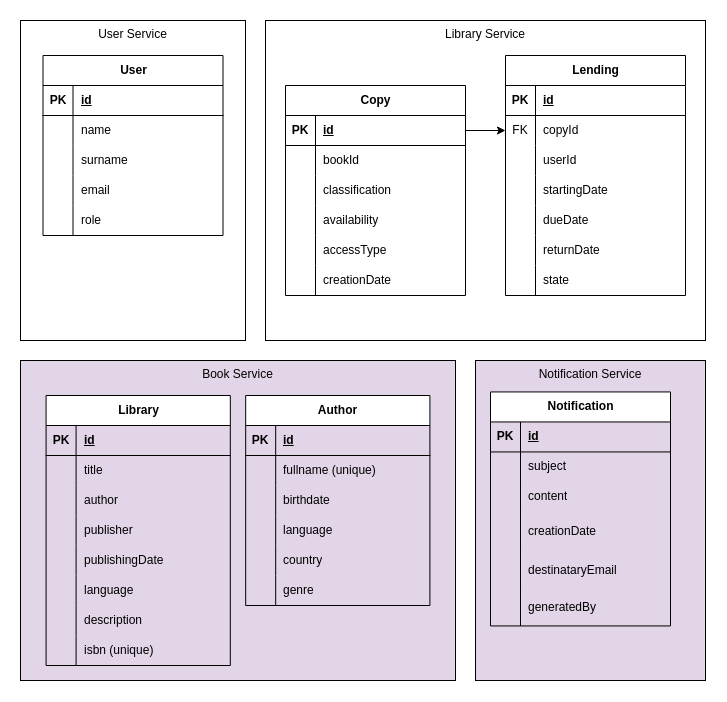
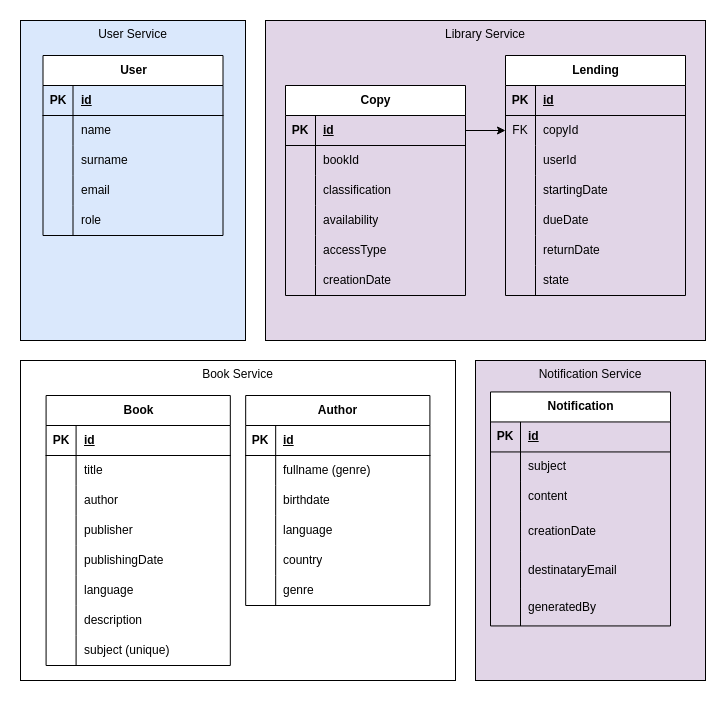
node "User Service": fillcolor #ffffff -> #dae8fc
node "Library Service": fillcolor #ffffff -> #e1d5e7
node "Library": label "Library" -> "Book"
node "fullname (unique)": label "fullname (unique)" -> "fullname (genre)"
node "Book Service": fillcolor #e1d5e7 -> #ffffff
node "isbn (unique)": label "isbn (unique)" -> "subject (unique)"
